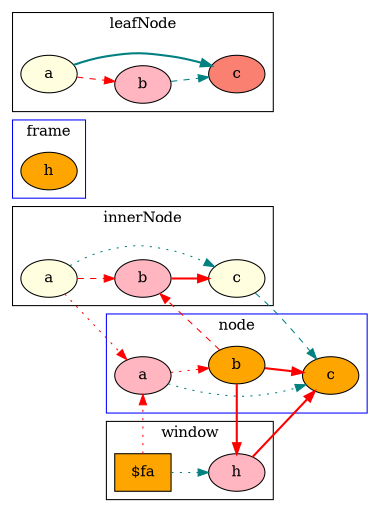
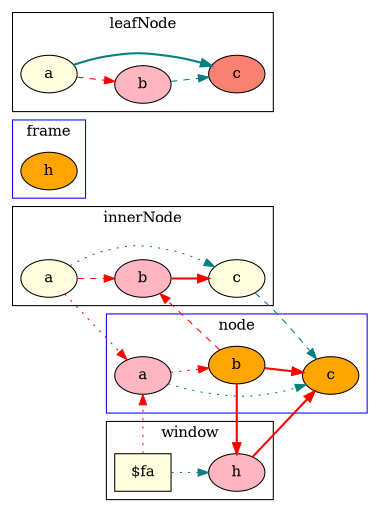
node "$fa": fillcolor orange -> lightyellow
